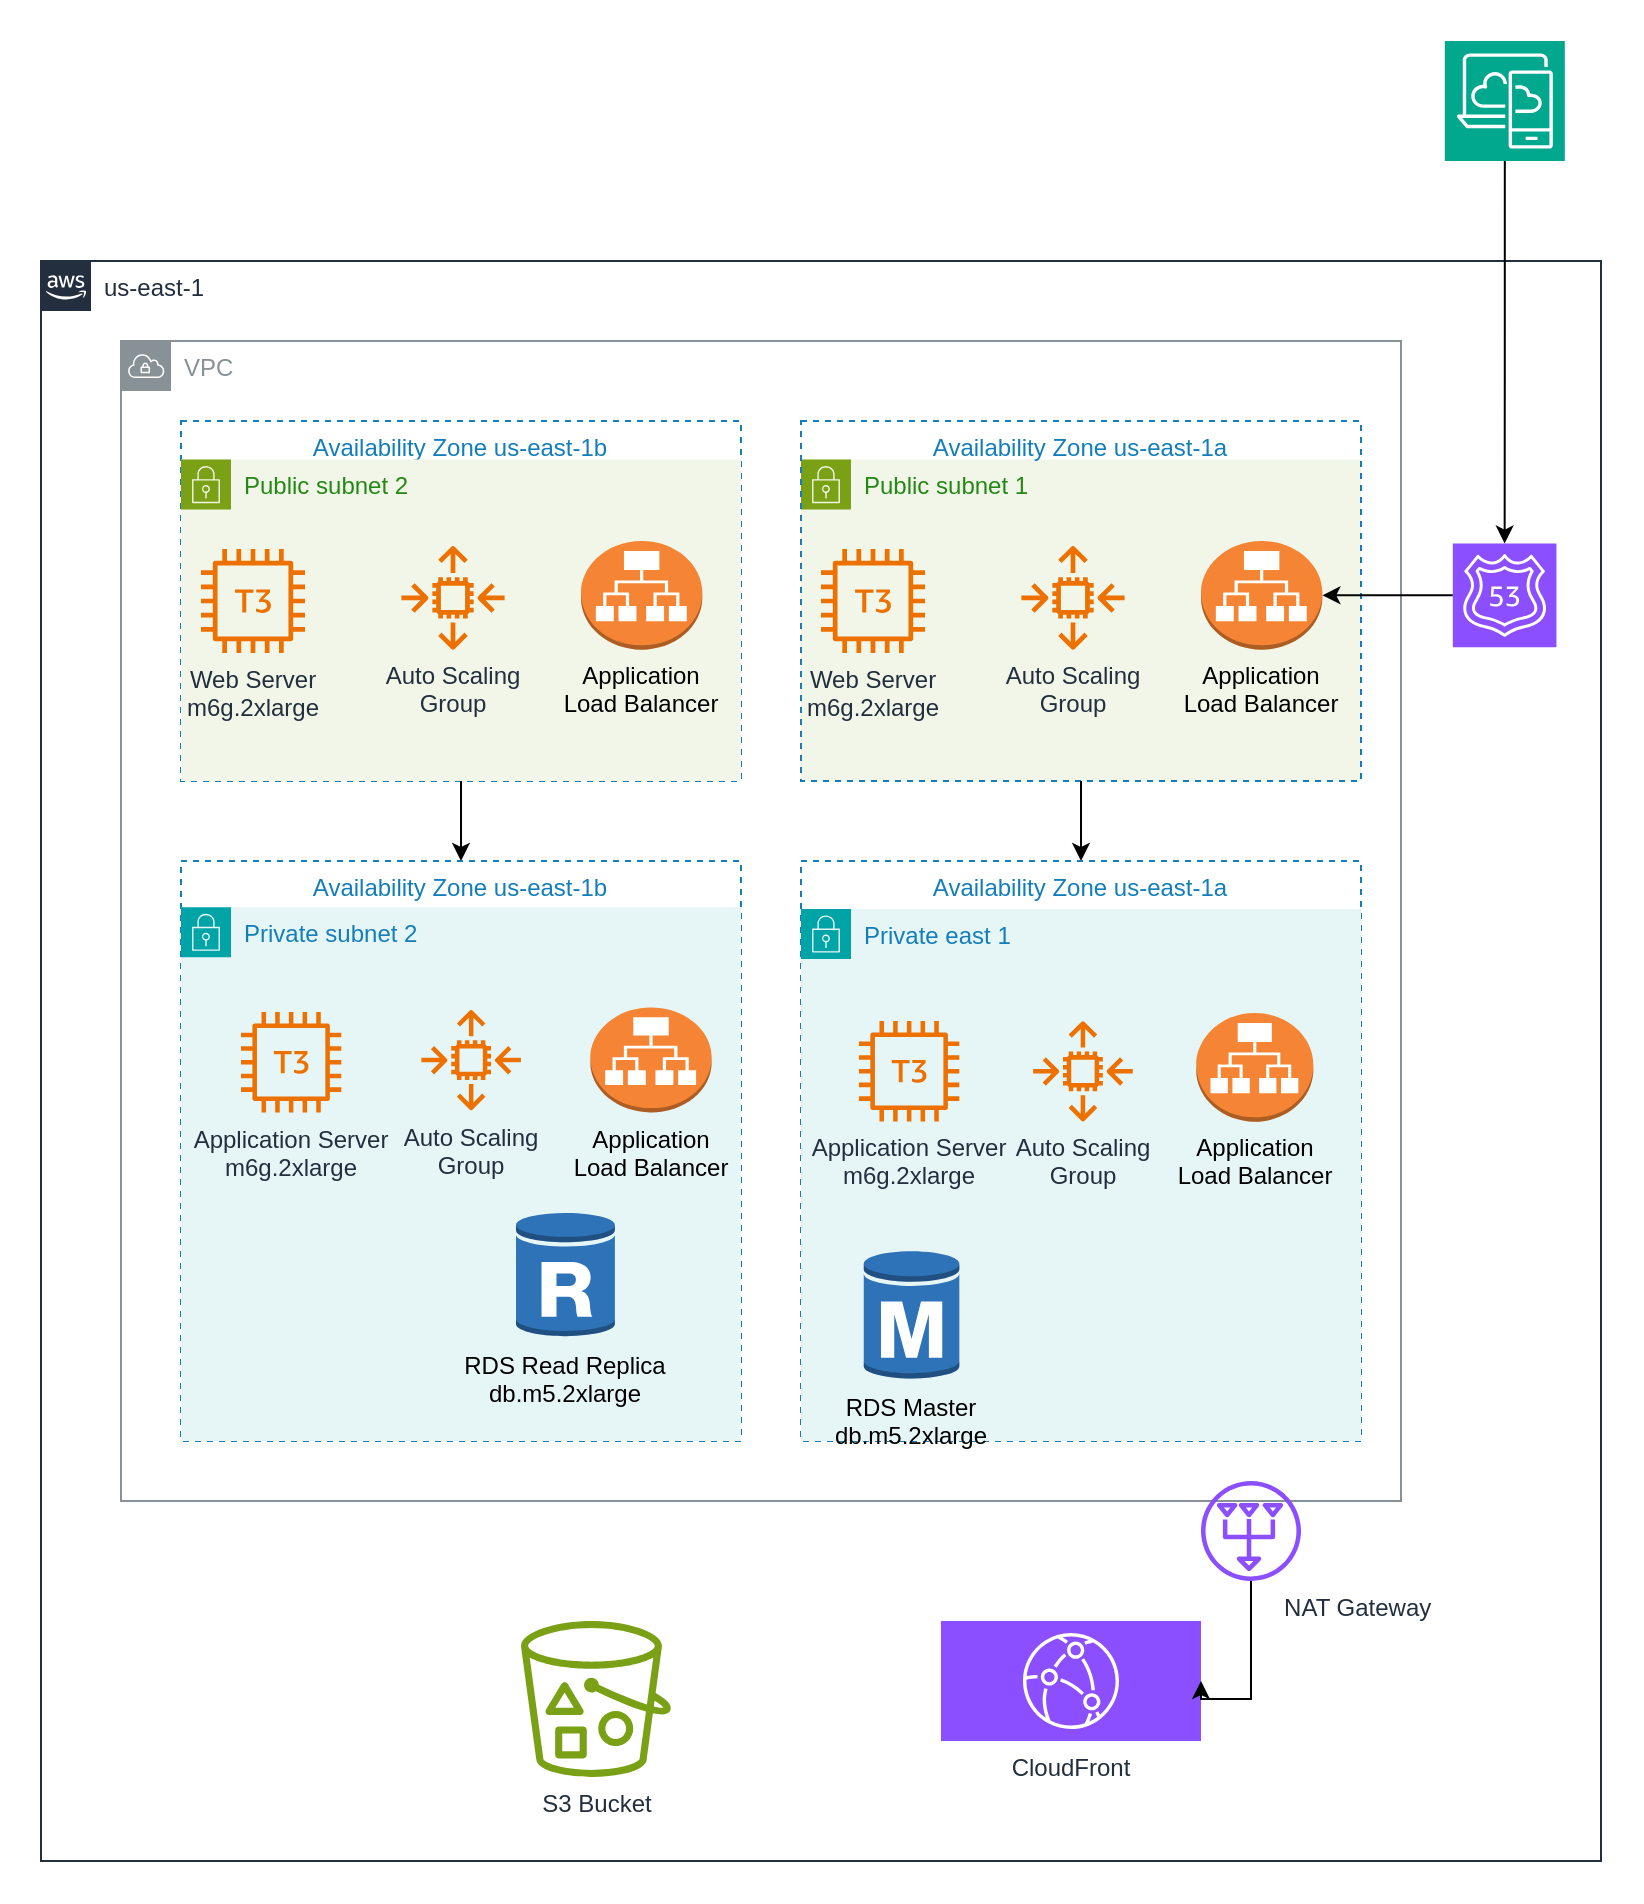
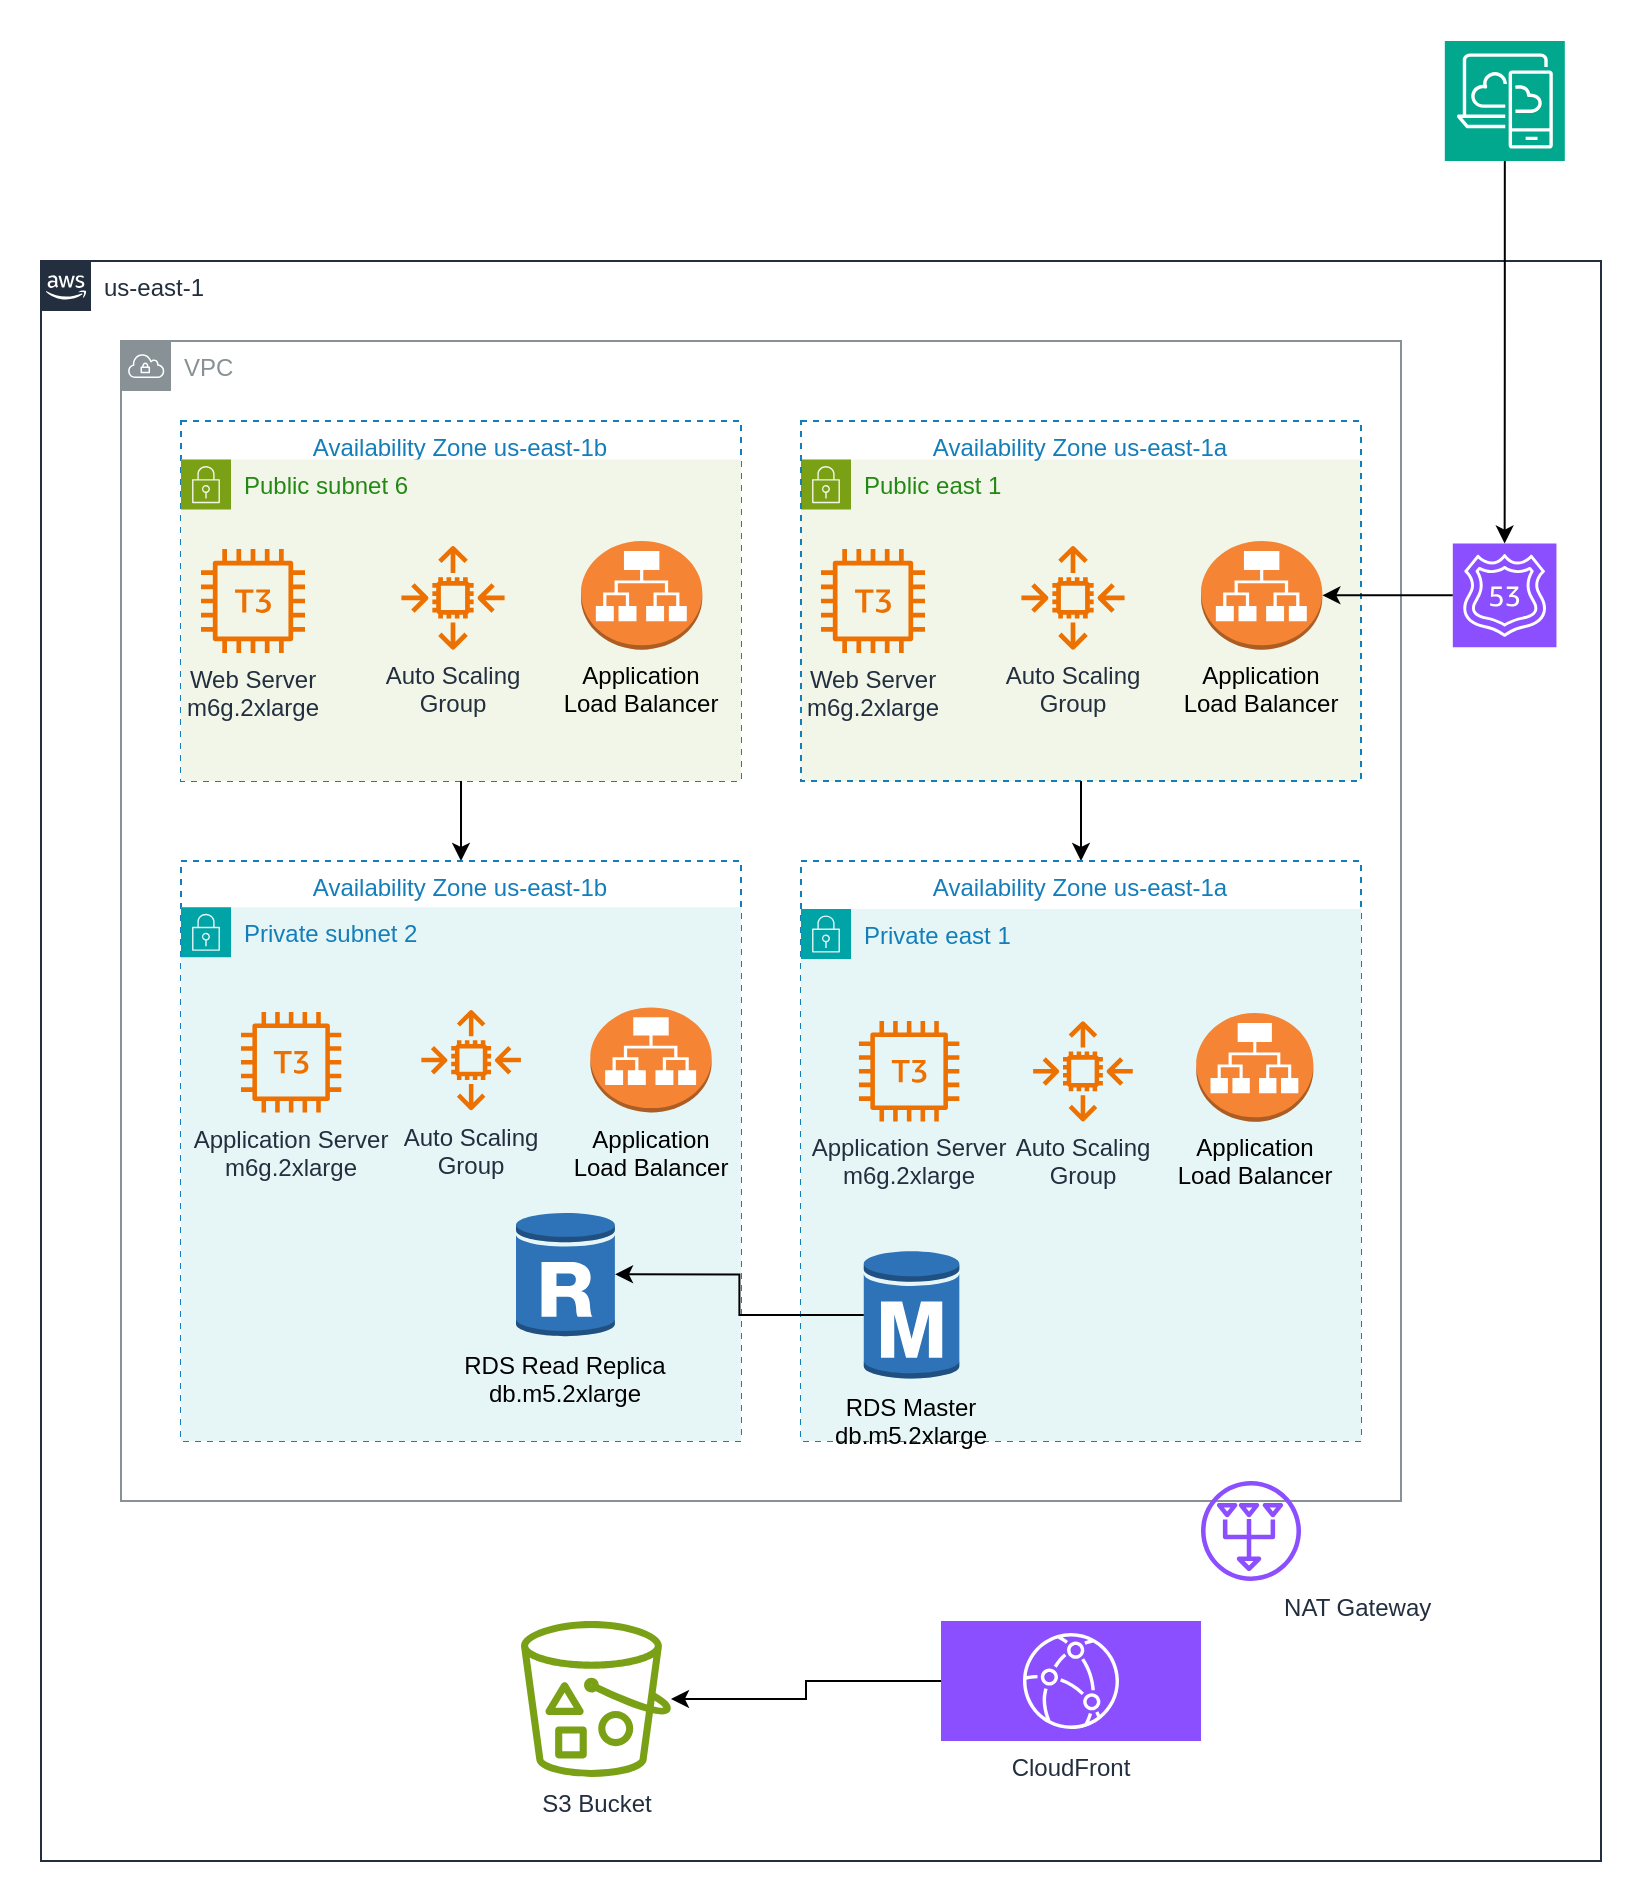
node "Public subnet 2": label "Public subnet 2" -> "Public subnet 6"
node "Public subnet 1": label "Public subnet 1" -> "Public east 1"
edge "RDS Master db.m5.2xlarge" -> "RDS Read Replica db.m5.2xlarge": added
edge "NAT Gateway" -> "CloudFront": removed
edge "CloudFront" -> "S3 Bucket": added
